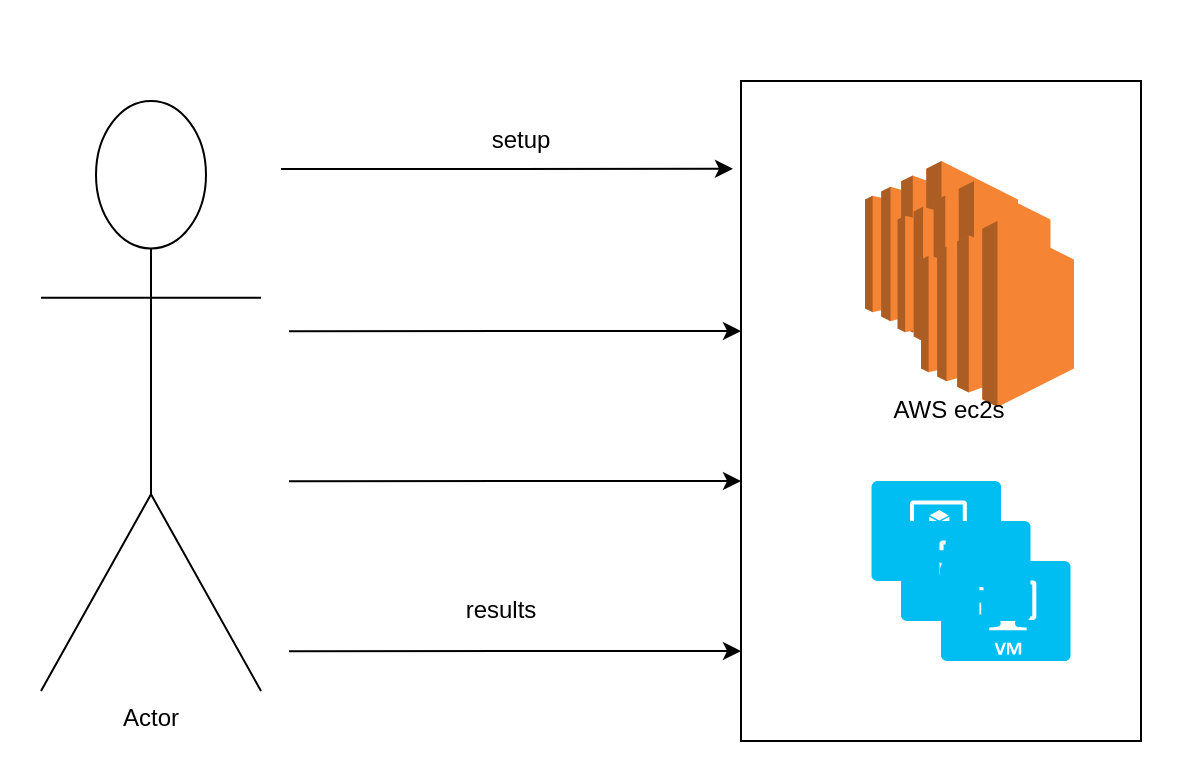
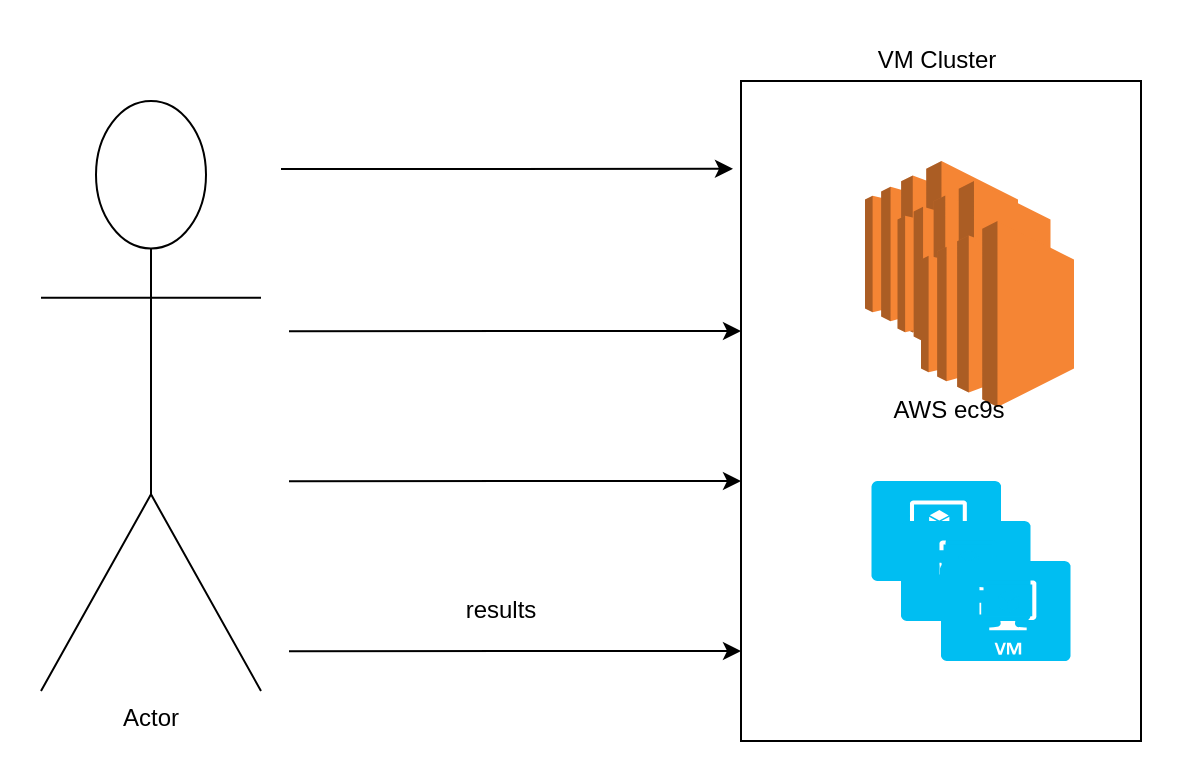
node "VM Cluster": added
node "setup": removed
node "AWS ec2s": label "AWS ec2s" -> "AWS ec9s"
